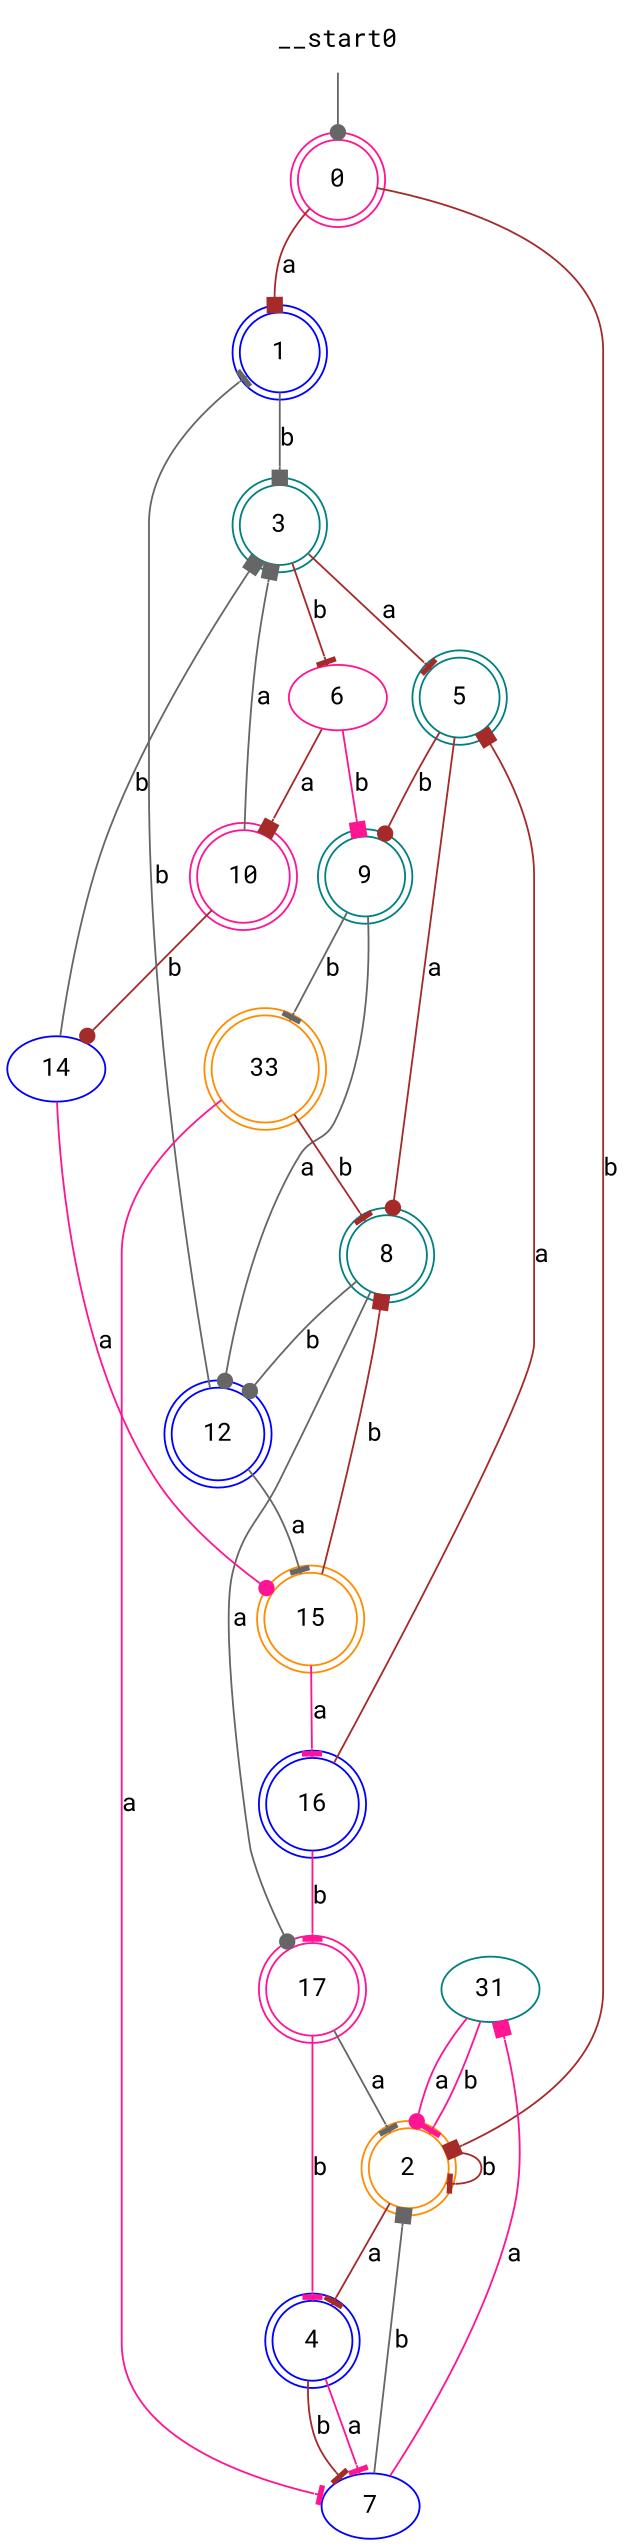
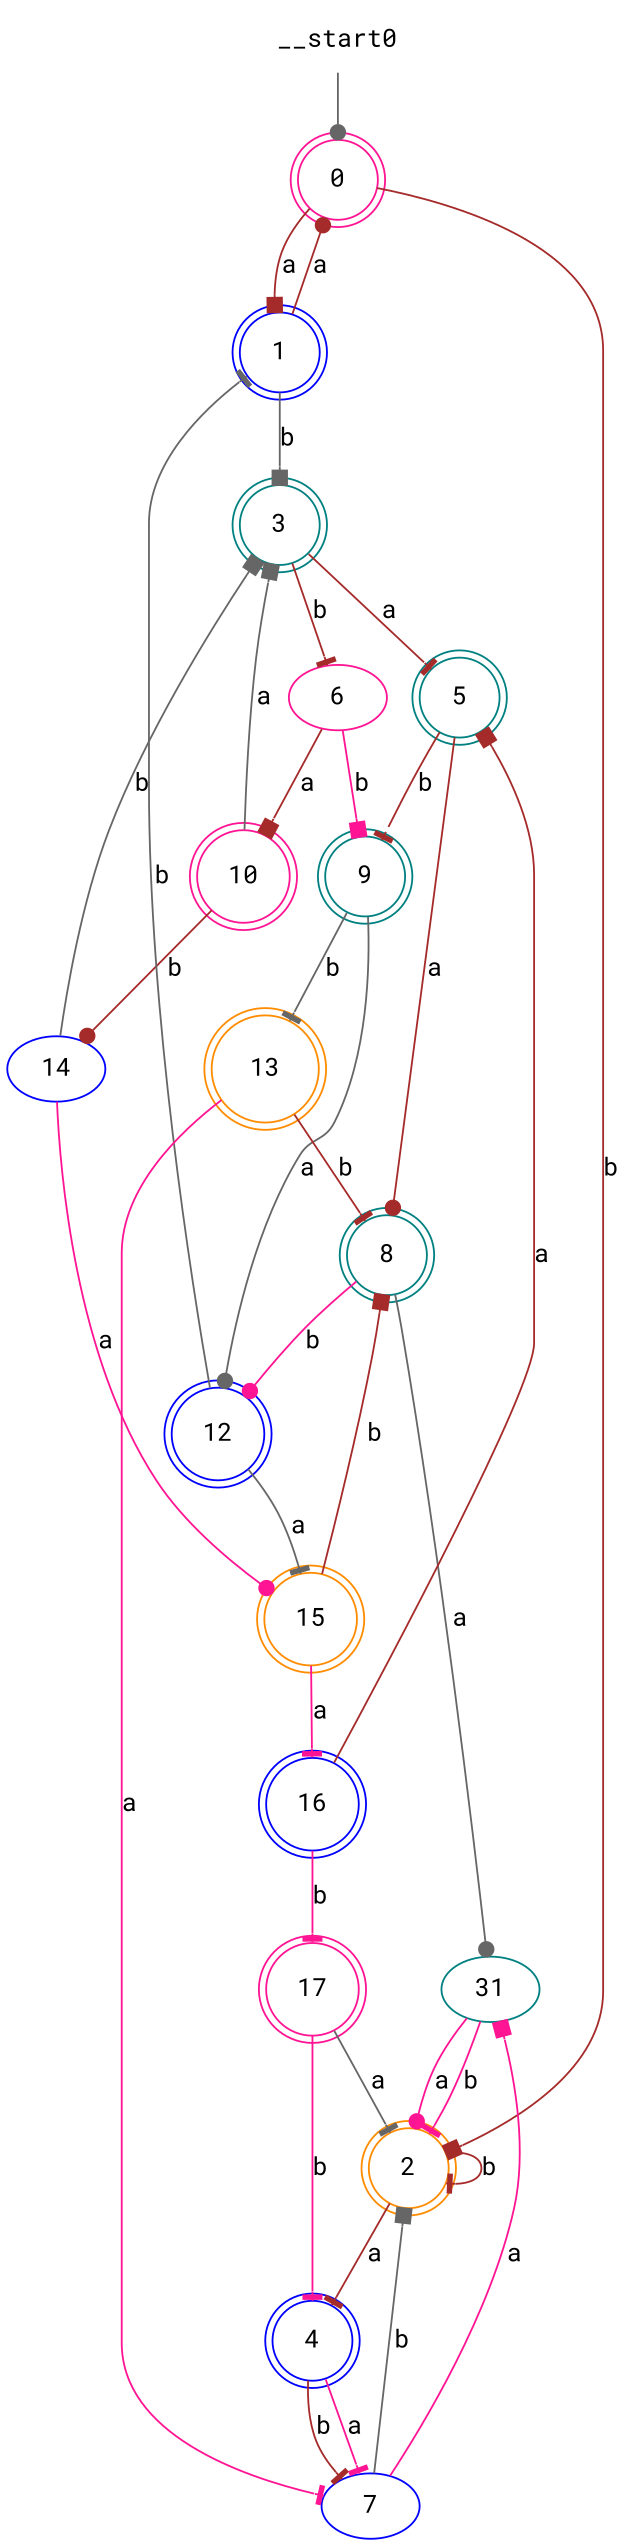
edge "1" -> "0": added, label "a"
edge "5" -> "9": arrowhead dot -> tee
node "33": label "33" -> "13"
edge "8" -> "12": color gray40 -> deeppink
edge "8" -> "17": now "8" -> "31"
